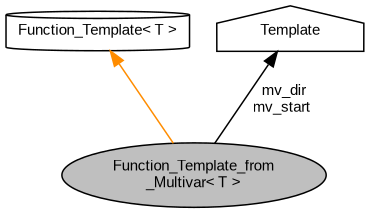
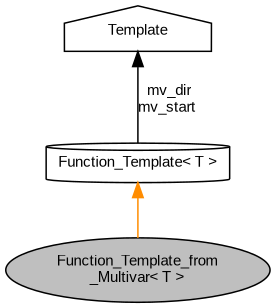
edge "Function_Template_from _Multivar< T >" -> "Template": now "Function_Template< T >" -> "Template"
